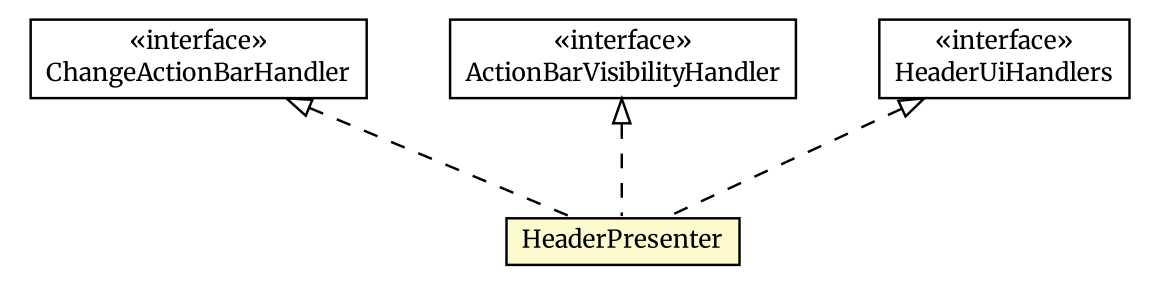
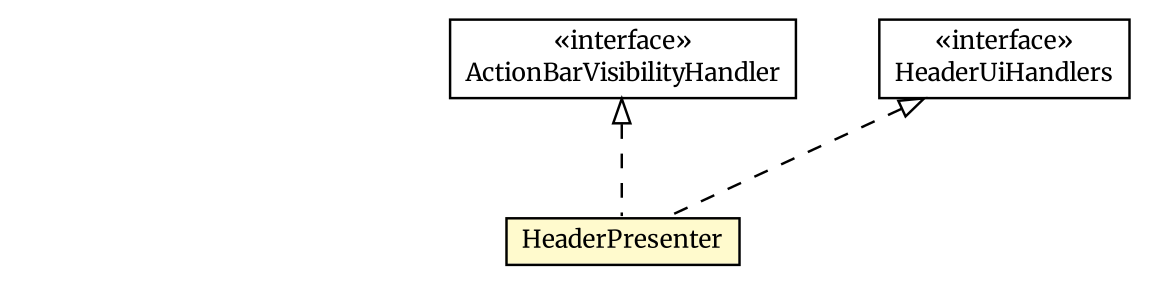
node "ChangeActionBarHandler": removed
